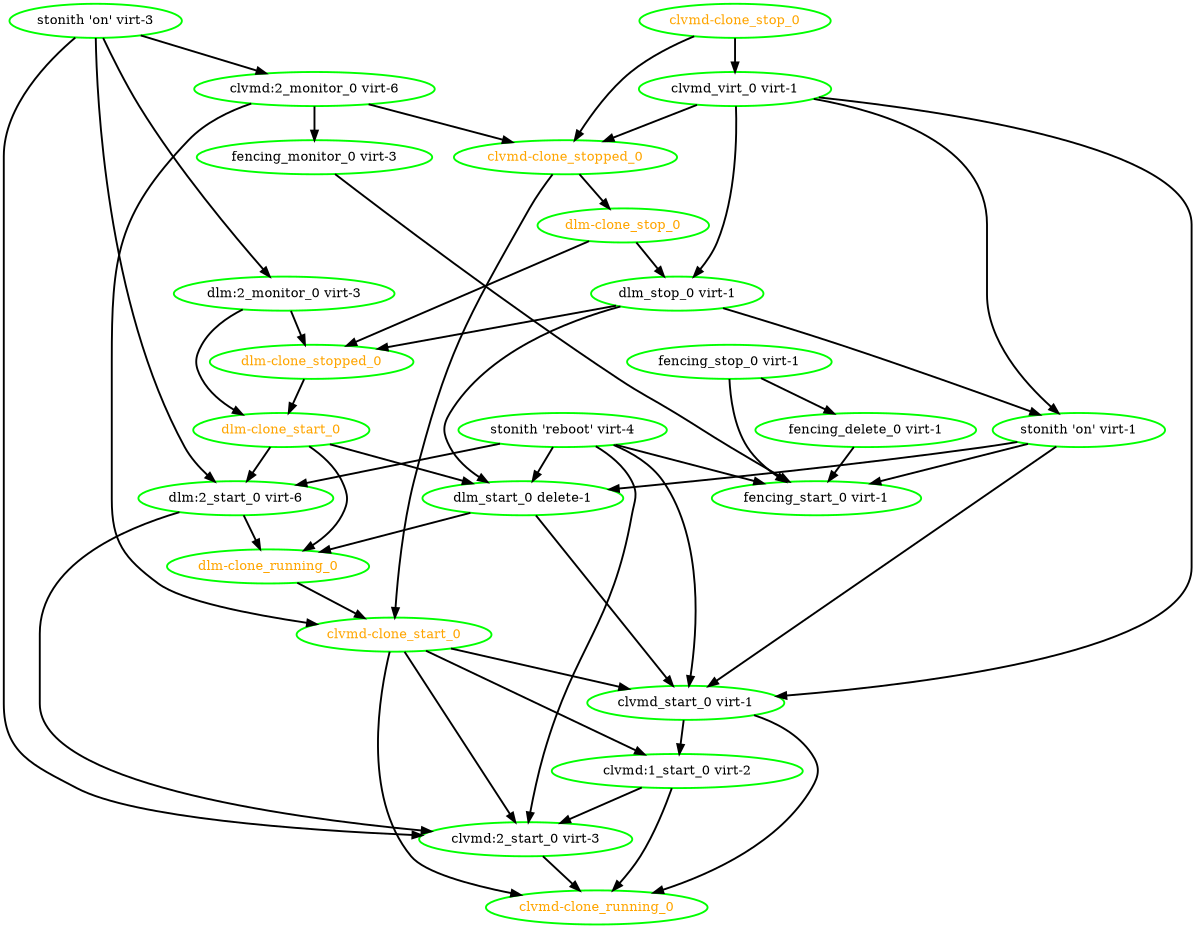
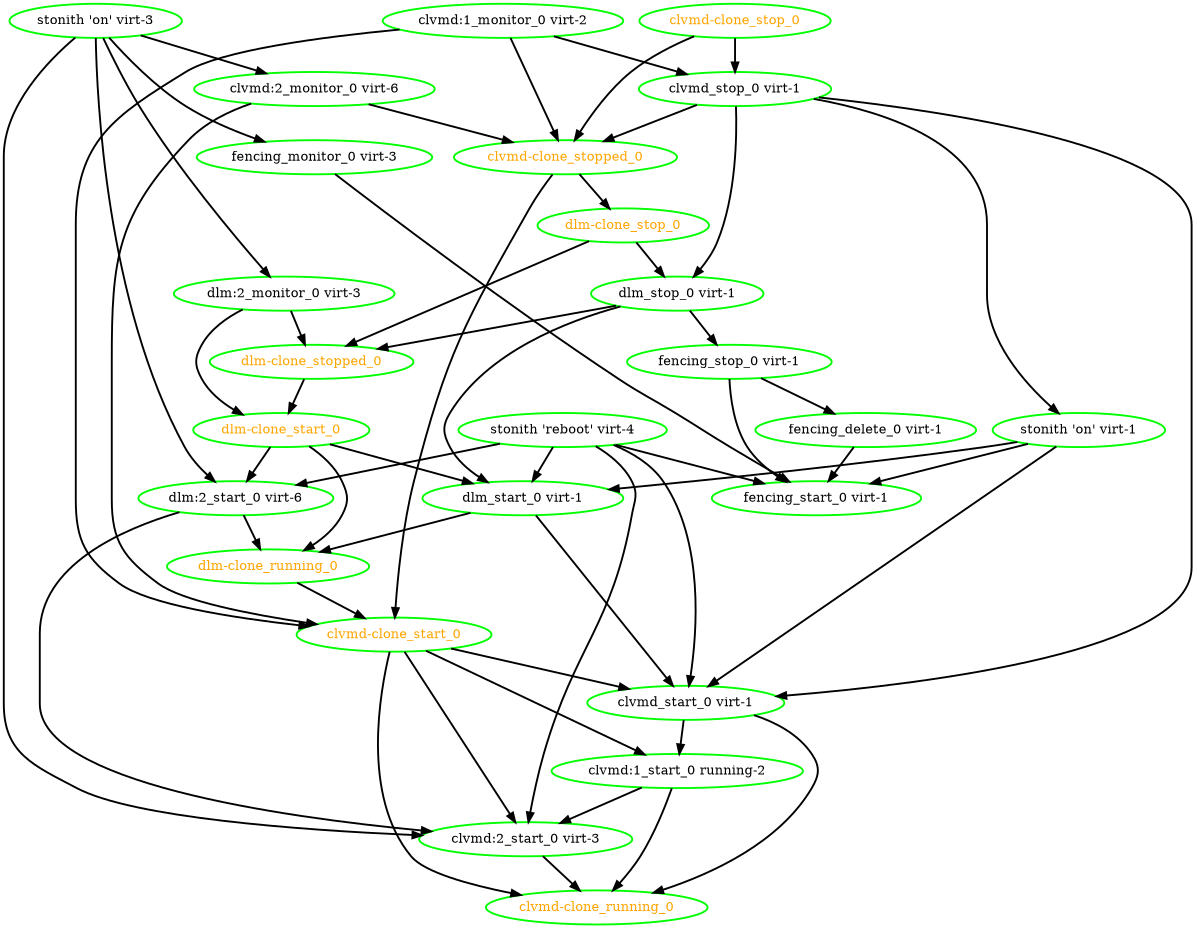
node "clvmd:1_monitor_0 virt-2": added
node "clvmd_virt_0 virt-1": label "clvmd_virt_0 virt-1" -> "clvmd_stop_0 virt-1"
edge "clvmd:2_monitor_0 virt-6" -> "fencing_monitor_0 virt-3": now "stonith 'on' virt-3" -> "fencing_monitor_0 virt-3"
edge "dlm_stop_0 virt-1" -> "stonith 'on' virt-1": now "dlm_stop_0 virt-1" -> "fencing_stop_0 virt-1"
node "dlm_start_0 delete-1": label "dlm_start_0 delete-1" -> "dlm_start_0 virt-1"
node "clvmd:1_start_0 virt-2": label "clvmd:1_start_0 virt-2" -> "clvmd:1_start_0 running-2"
